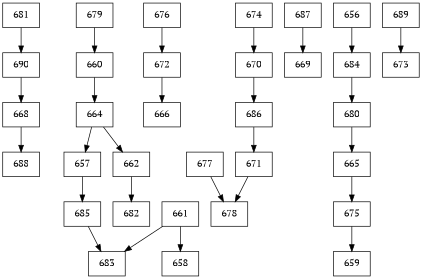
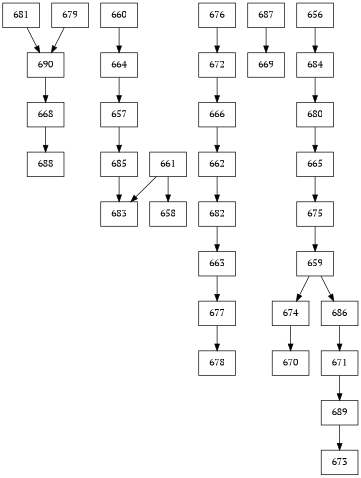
edge "679" -> "660": now "679" -> "690"
edge "670" -> "686": now "659" -> "686"
edge "664" -> "662": now "666" -> "662"
edge "671" -> "678": now "671" -> "689"
node "663": added
edge "659" -> "674": added
